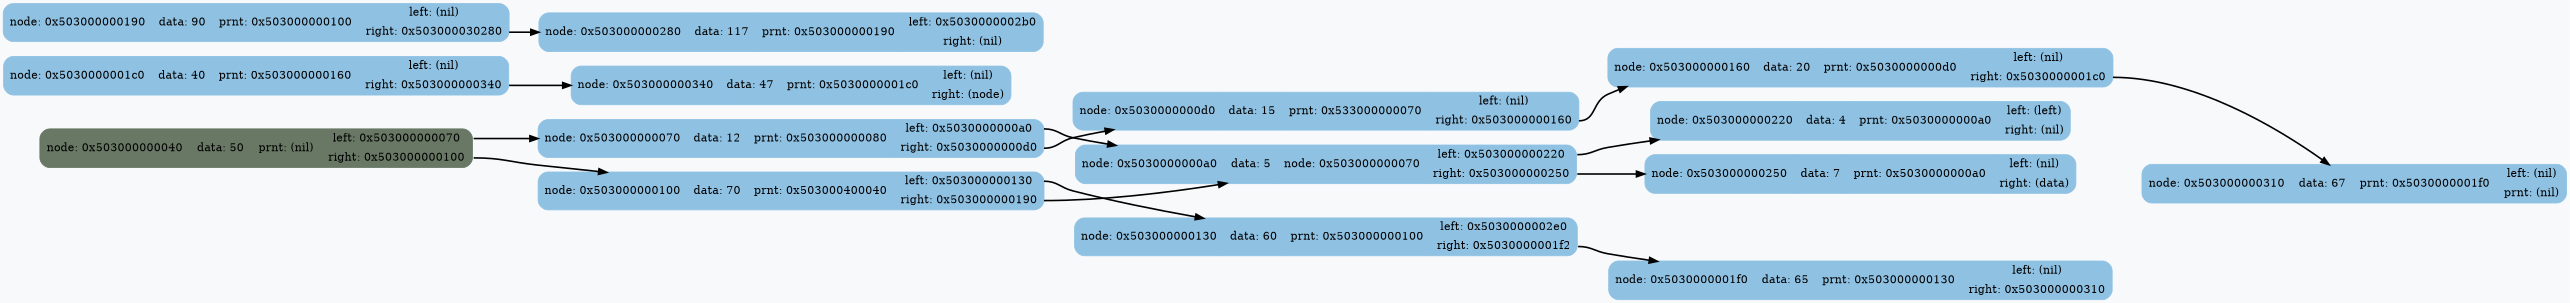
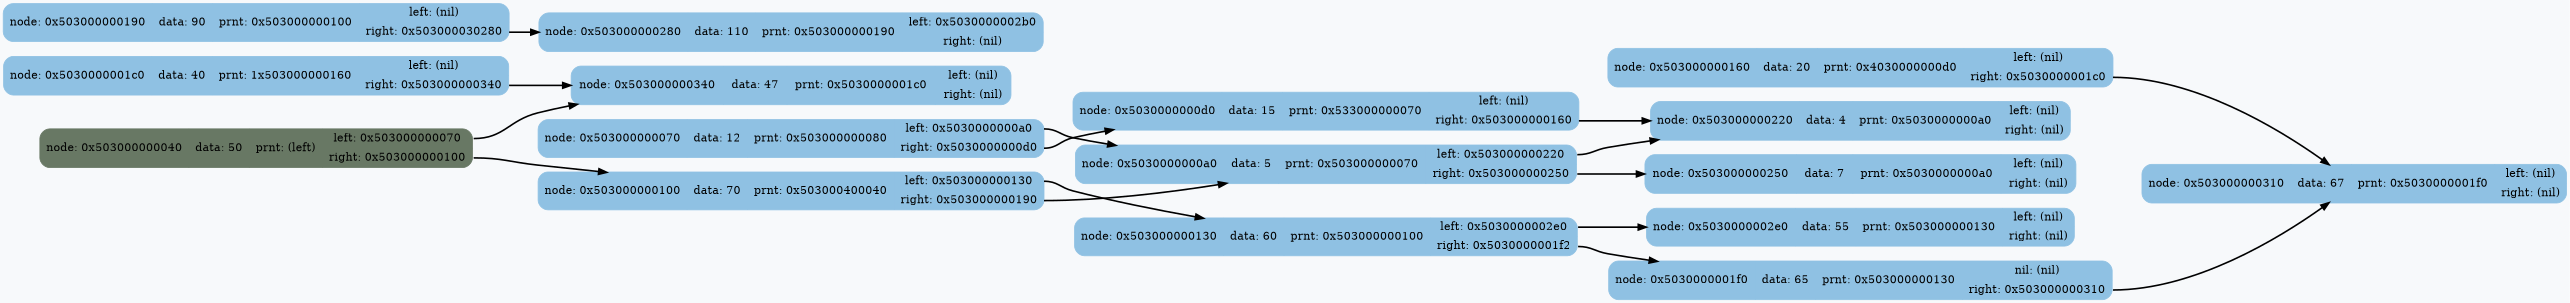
node "node: 0x503000000280": text "data: 117" -> "data: 110"
node "node: 0x503000000160": text "prnt: 0x5030000000d0" -> "prnt: 0x4030000000d0"
node "node: 0x5030000001c0": text "prnt: 0x503000000160" -> "prnt: 1x503000000160"
node "node: 0x503000000340": text "right: (node)" -> "right: (nil)"
edge "node: 0x5030000000d0" -> "node: 0x503000000160": now "node: 0x5030000000d0" -> "node: 0x503000000220"
node "node: 0x503000000220": text "left: (left)" -> "left: (nil)"
edge "node: 0x503000000040" -> "node: 0x503000000070": now "node: 0x503000000040" -> "node: 0x503000000340"
node "node: 0x503000000040": text "prnt: (nil)" -> "prnt: (left)"
node "node: 0x5030000000a0": text "node: 0x503000000070" -> "prnt: 0x503000000070"
node "node: 0x503000000250": text "right: (data)" -> "right: (nil)"
node "node: 0x503000000310": text "prnt: (nil)" -> "right: (nil)"
node "node: 0x5030000002e0": added
edge "node: 0x5030000001f0" -> "node: 0x503000000310": added
node "node: 0x5030000001f0": text "left: (nil)" -> "nil: (nil)"
